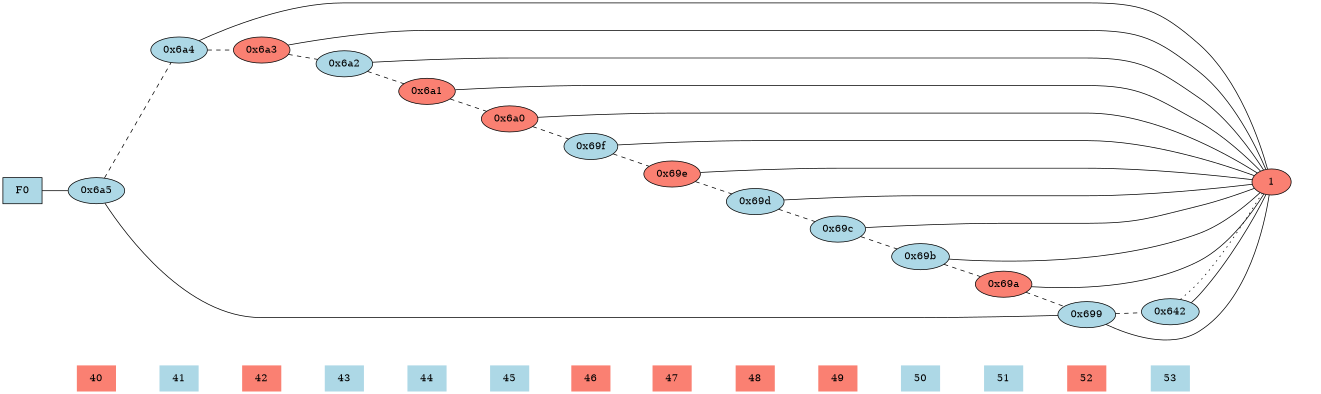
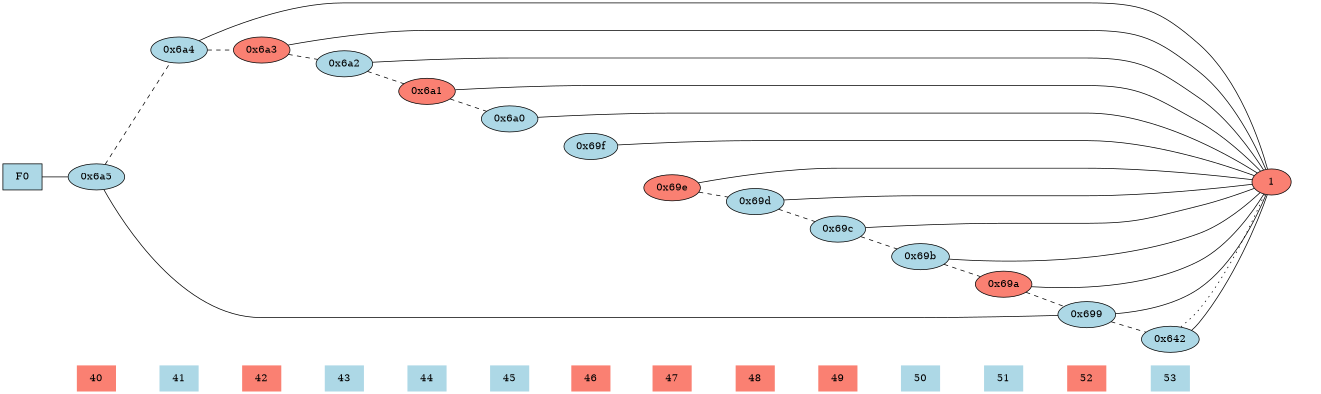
node "0x6a0": fillcolor salmon -> lightblue
edge "0x6a0" -- "0x69f": removed
edge "0x69f" -- "0x69e": removed
